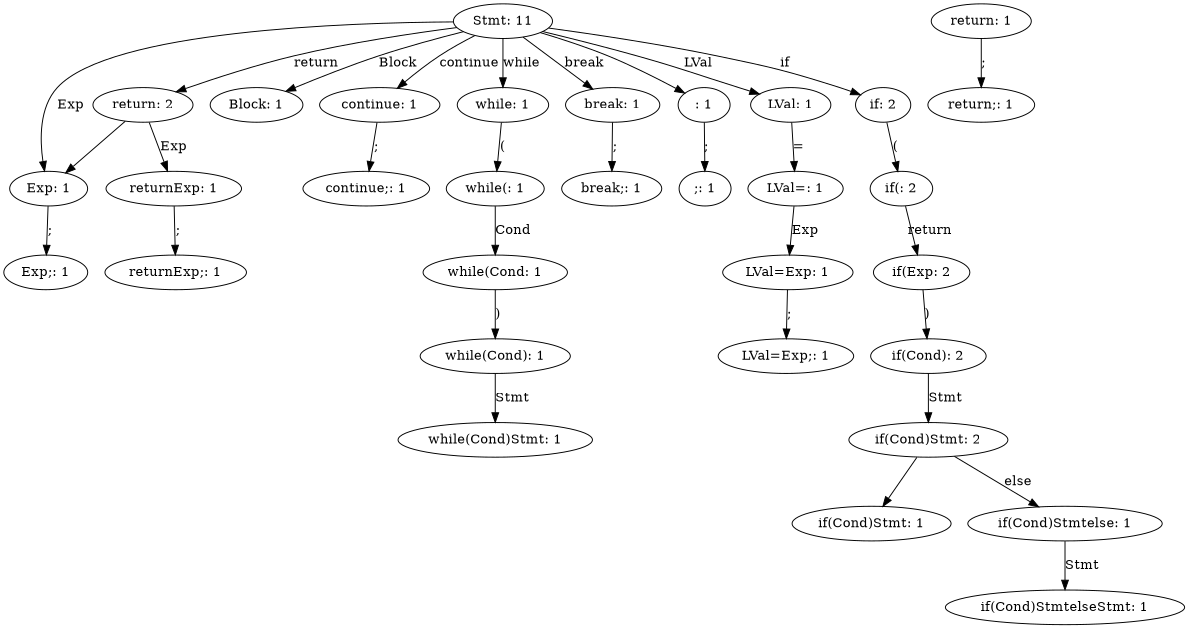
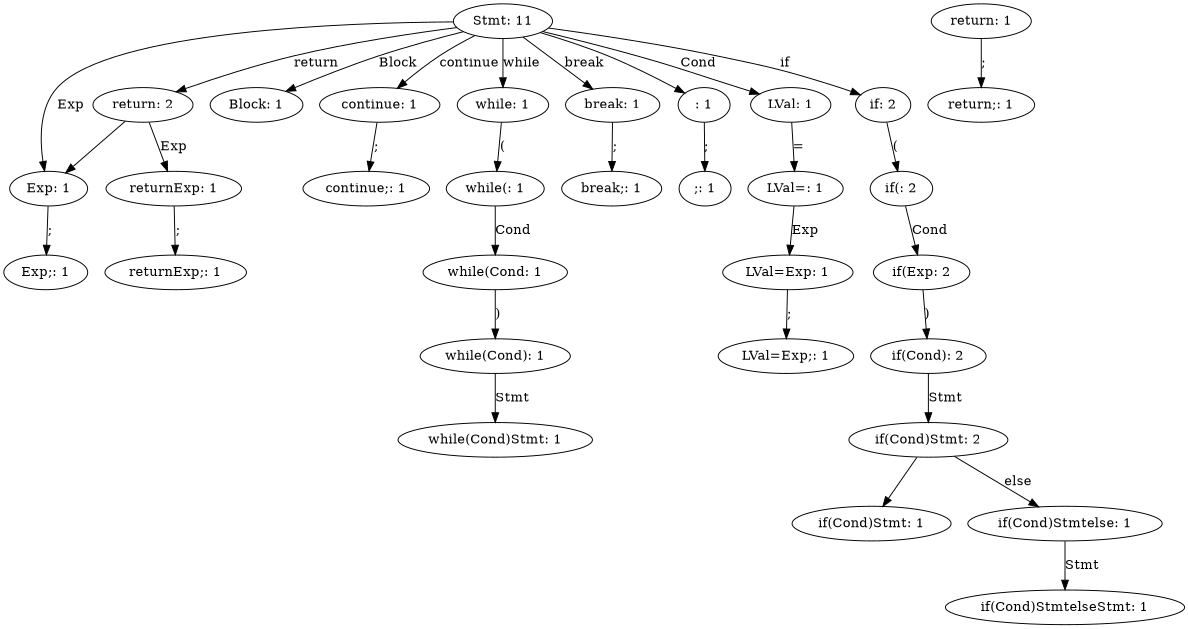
edge "Stmt: 11" -> "LVal: 1": label "LVal" -> "Cond"
edge "if(: 2" -> "if(Exp: 2": label "return" -> "Cond"
